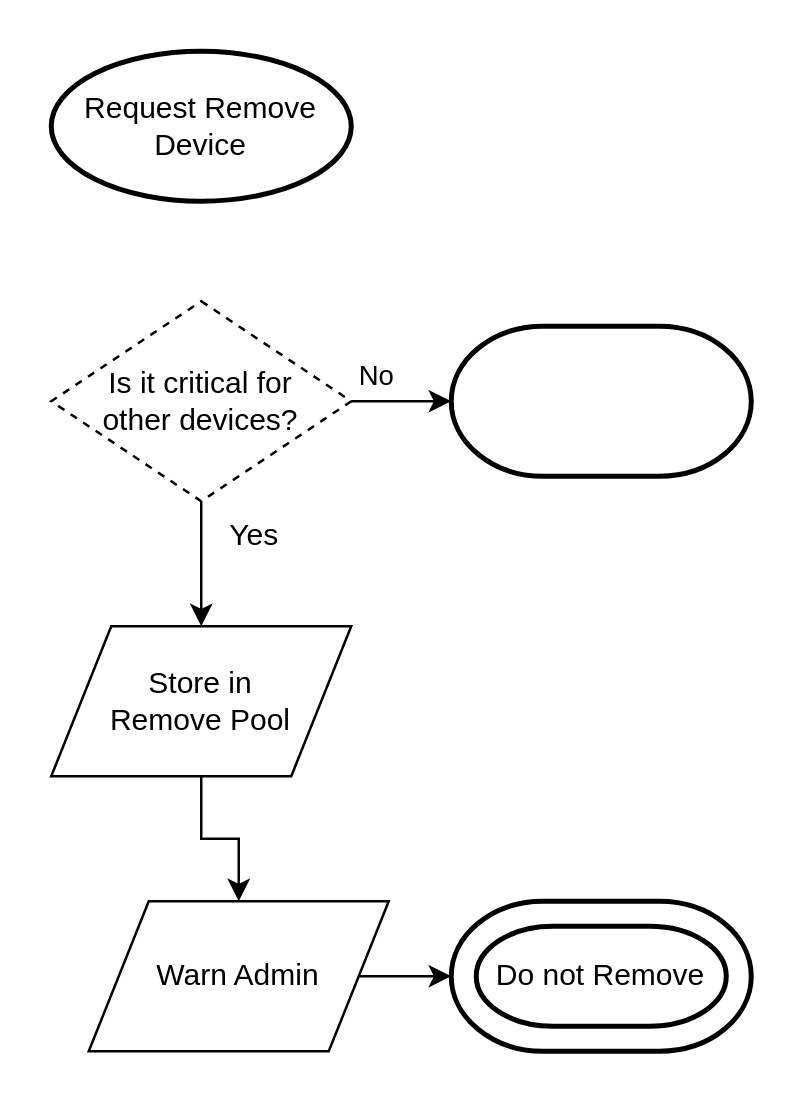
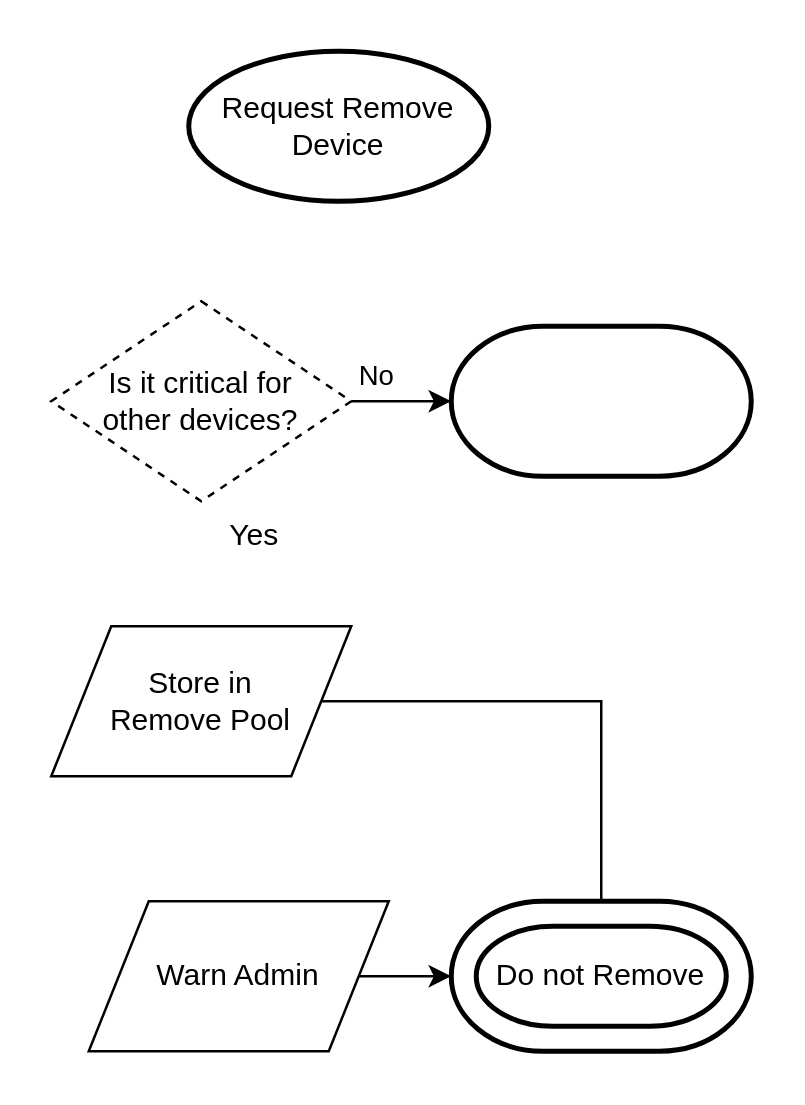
node "Request Remove Device": moved (201, 126) -> (339, 126)
edge "Is it critical for other devices?" -> "Store in Remove Pool": removed
edge "Store in Remove Pool" -> "Warn Admin": now "Store in Remove Pool" -> "Do not Remove"
